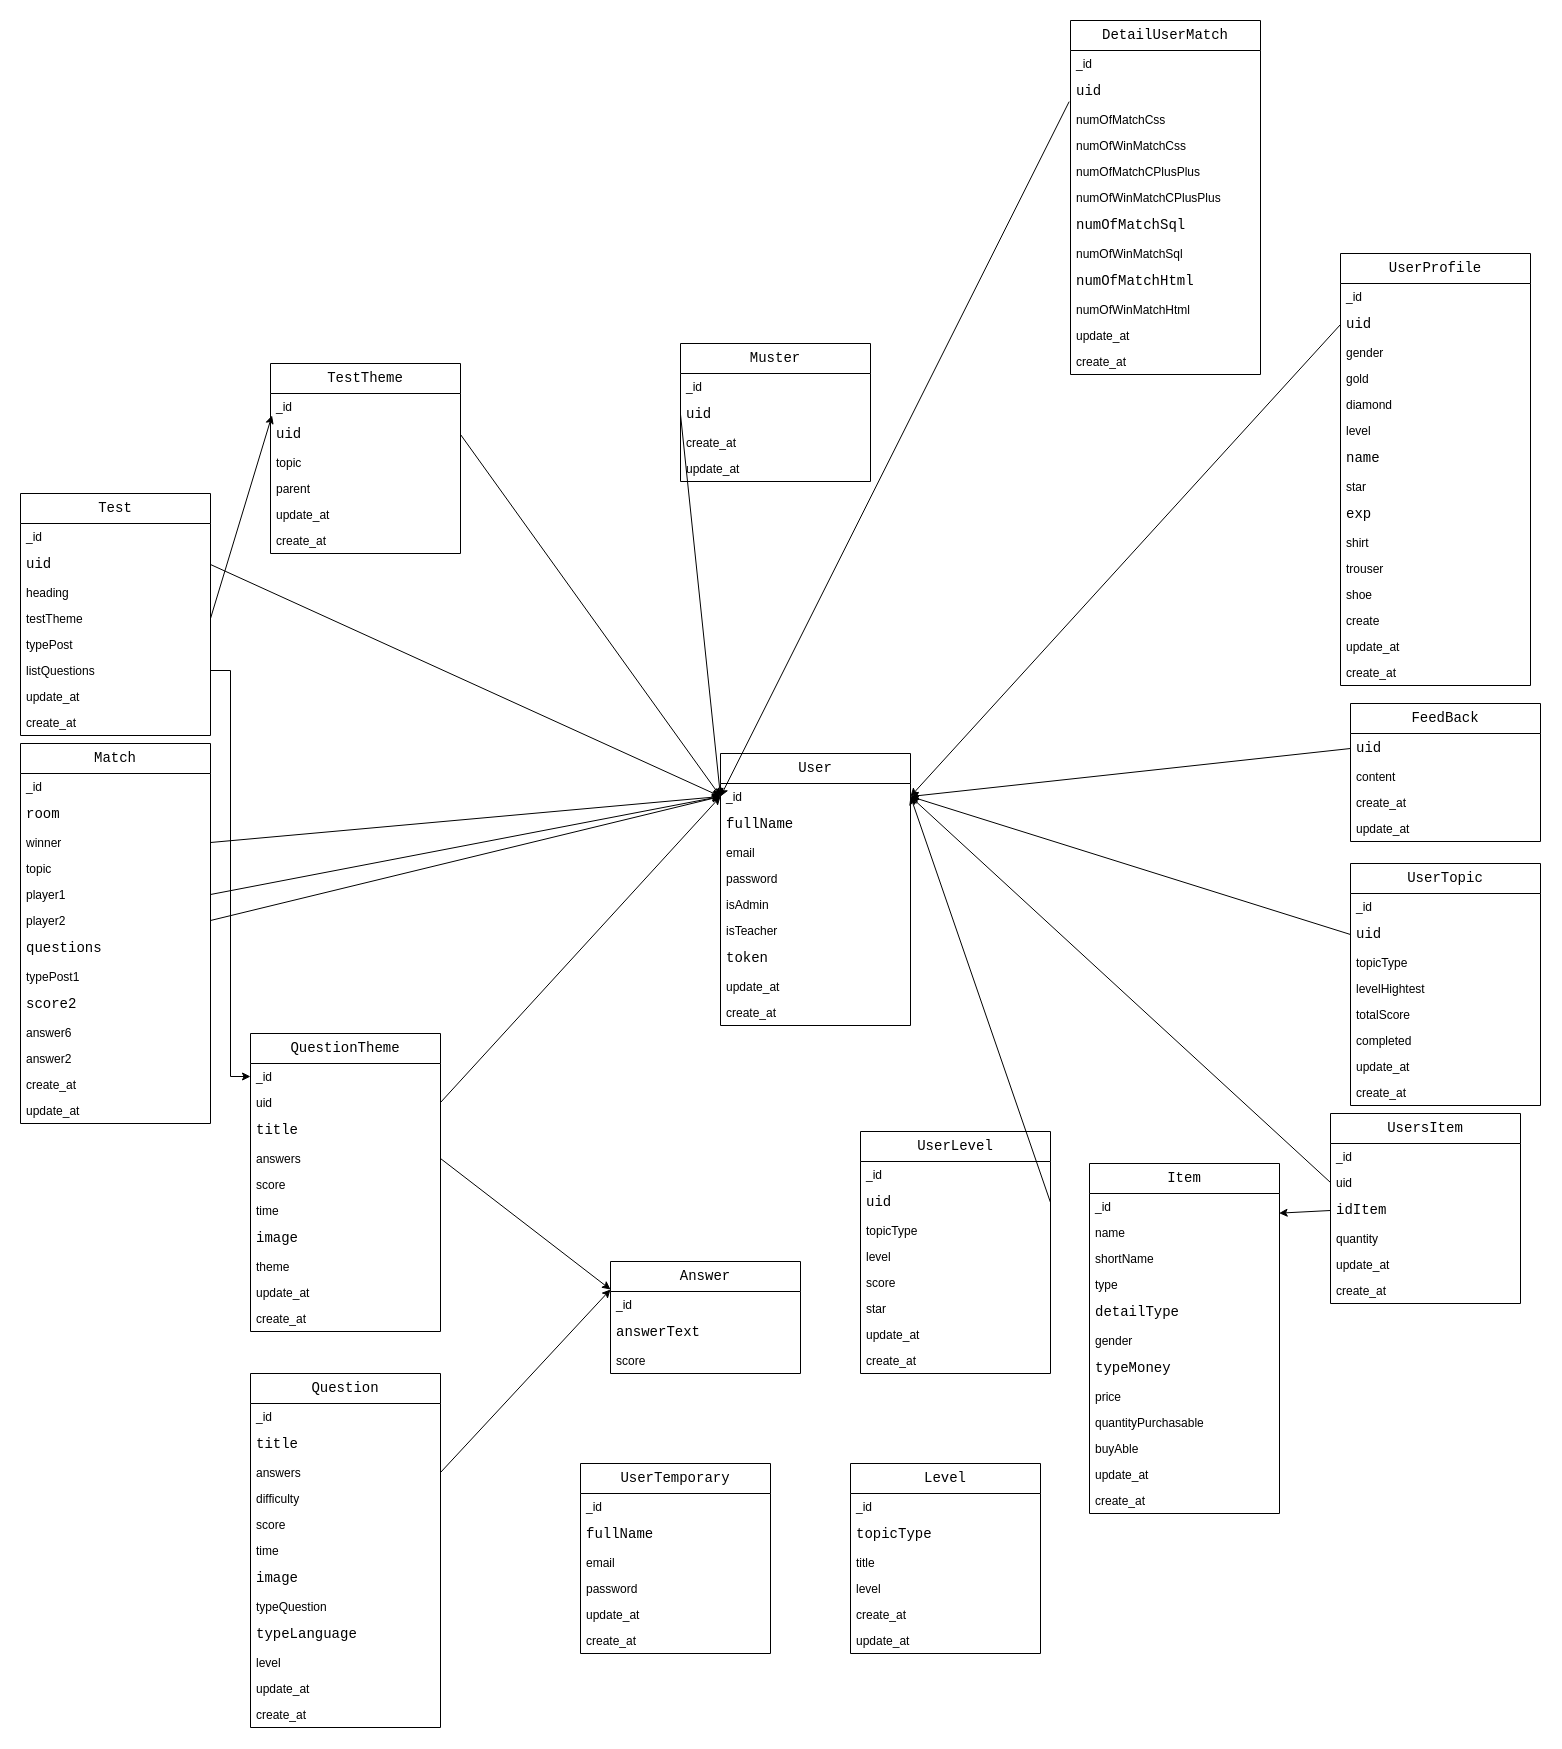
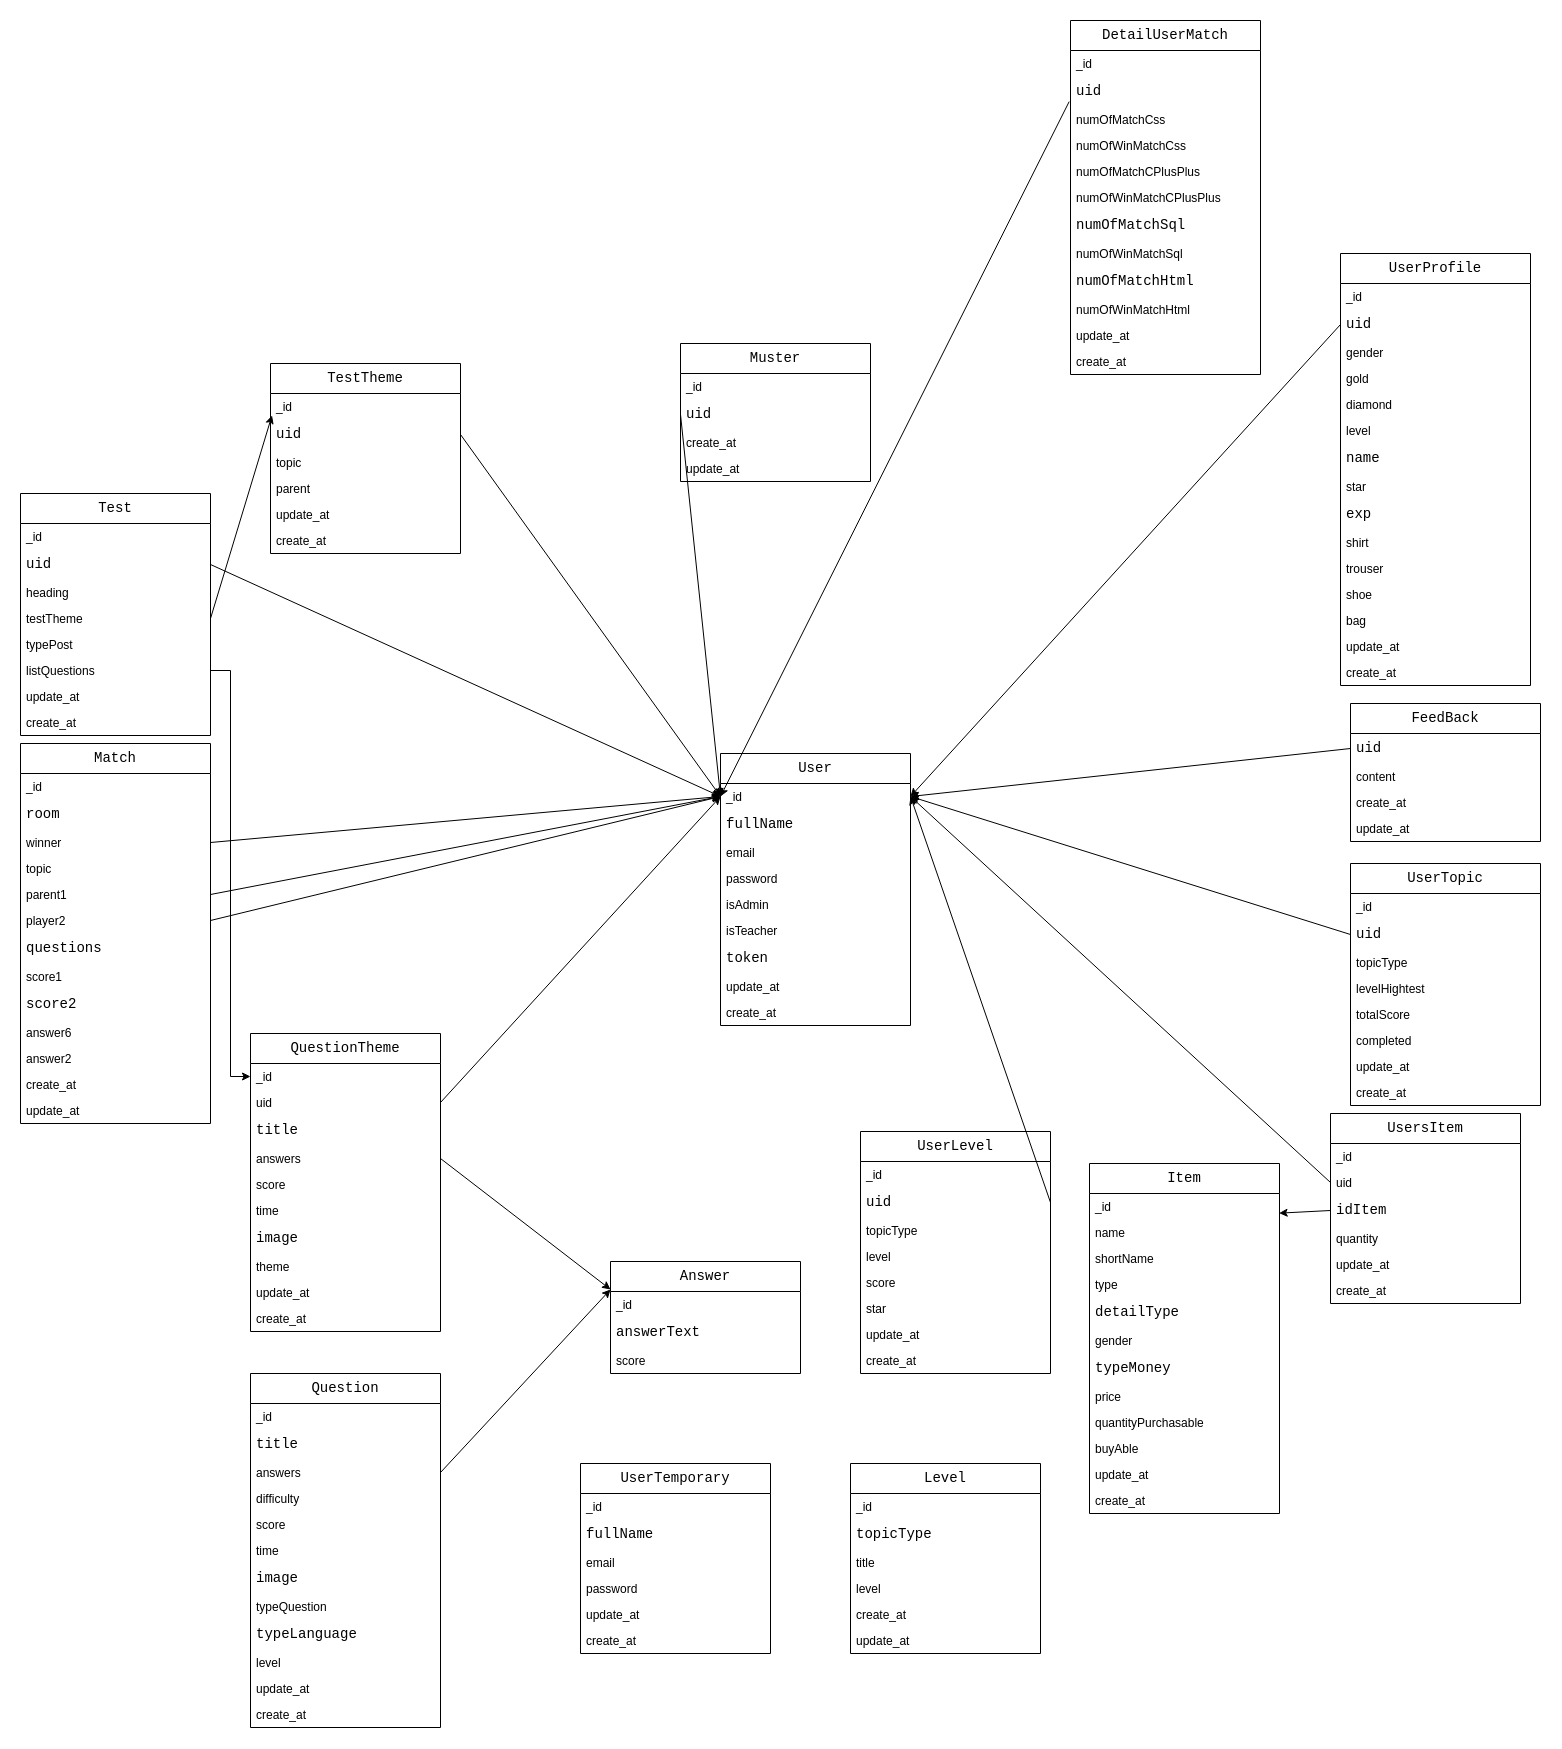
node "create": label "create" -> "bag"
node "player1": label "player1" -> "parent1"
node "typePost1": label "typePost1" -> "score1"
